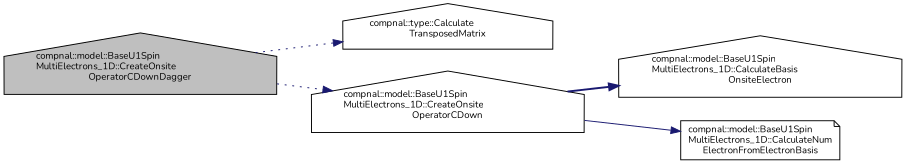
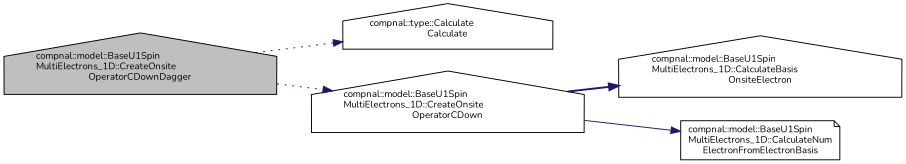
node "compnal::type::Calculate TransposedMatrix": label "compnal::type::Calculate TransposedMatrix" -> "compnal::type::Calculate Calculate"
